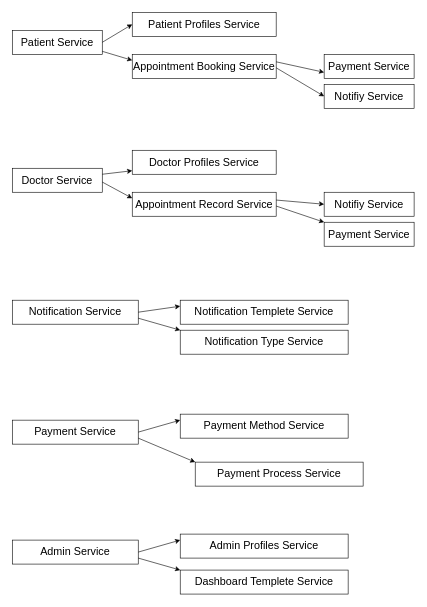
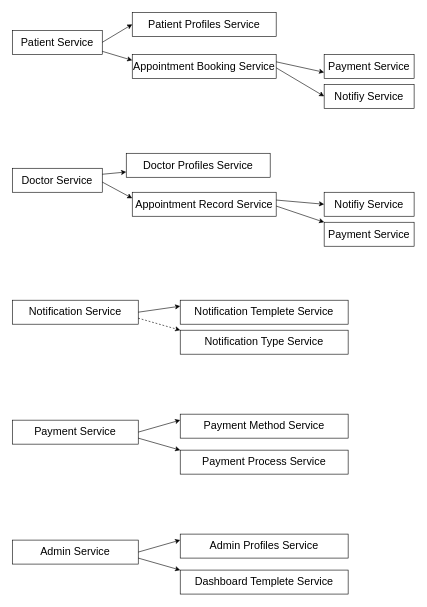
node "Doctor Profiles Service": moved (204, 162) -> (198, 165)
edge "Notification Service" -> "Notification Type Service": style solid -> dashed
node "Payment Process Service": moved (279, 474) -> (264, 462)
